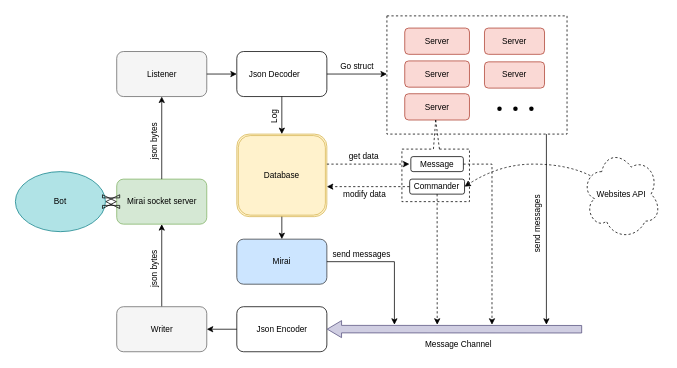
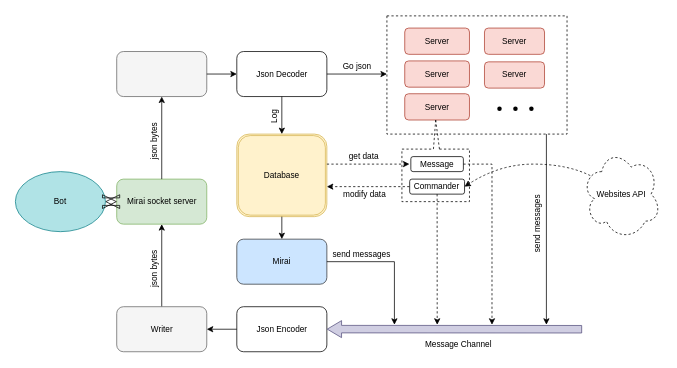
node "Go struct": label "Go struct" -> "Go json"
node "Listener": removed
node "Json Decoder": moved (274, 74) -> (282, 74)
